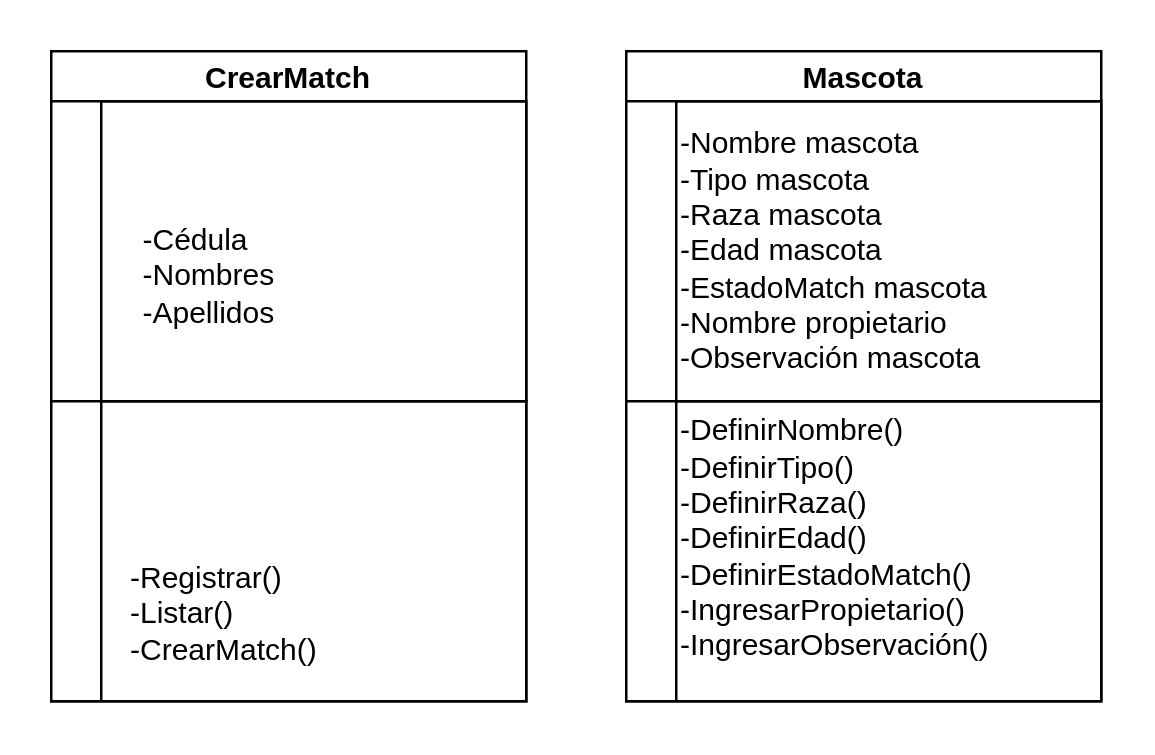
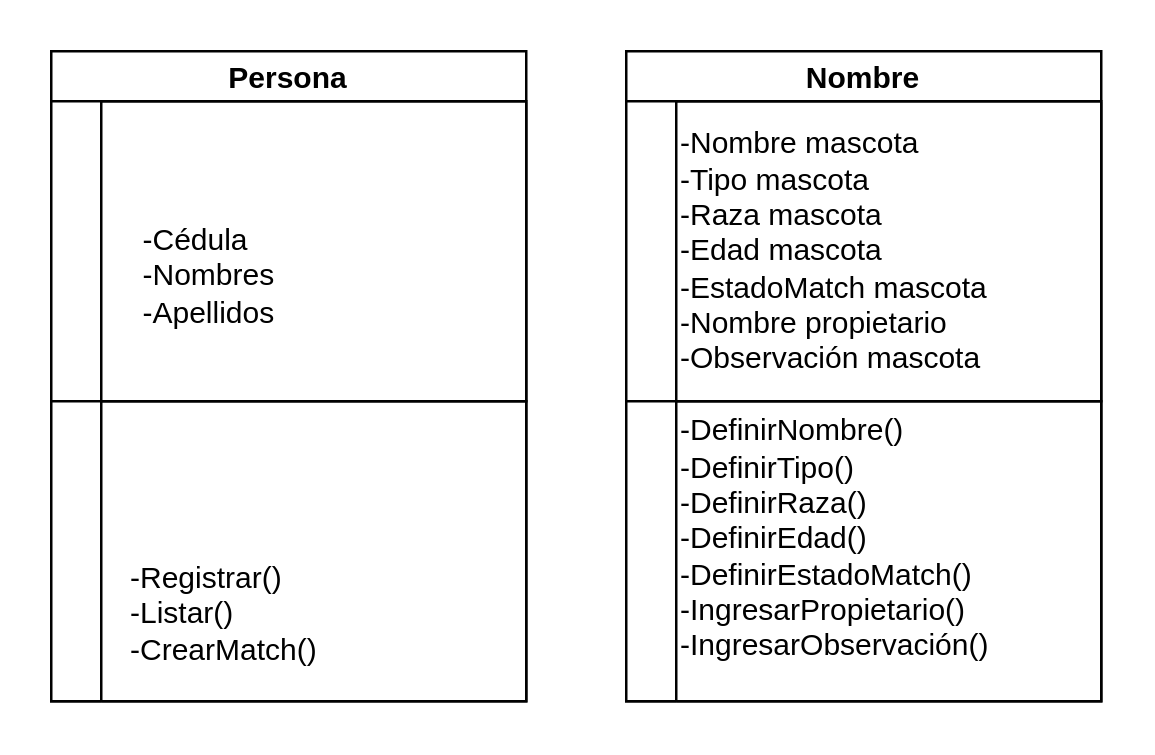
node "CrearMatch": label "CrearMatch" -> "Persona"
node "Mascota": label "Mascota" -> "Nombre"
